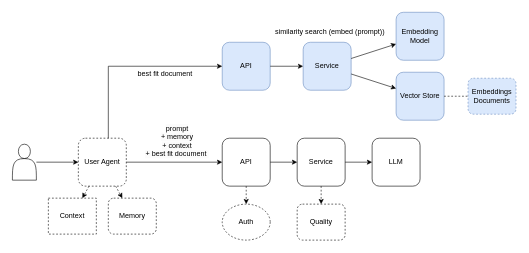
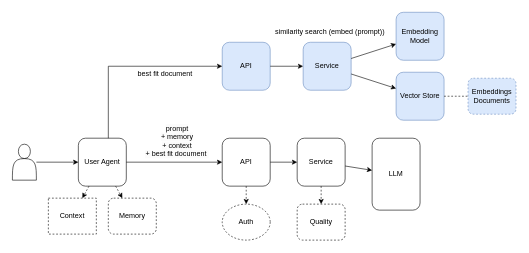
node "User Agent": style dashed -> solid
node "LLM": size 48x48 -> 48x72
